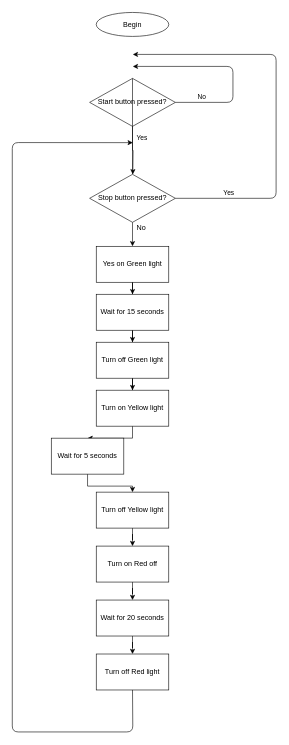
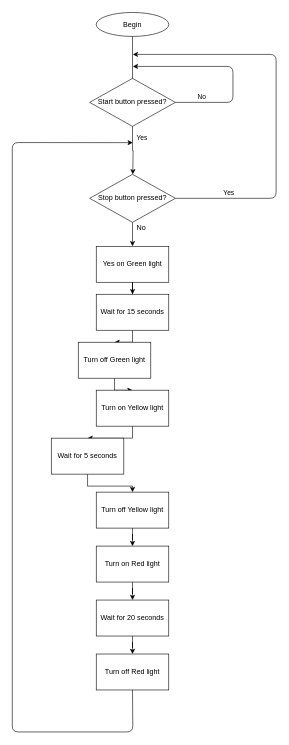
edge "Start button pressed?" -- "Stop button pressed?": now "Start button pressed?" -- "Begin"
node "Turn off Green light": moved (133, 360) -> (115, 360)
node "Turn on Red off": label "Turn on Red off" -> "Turn on Red light"
